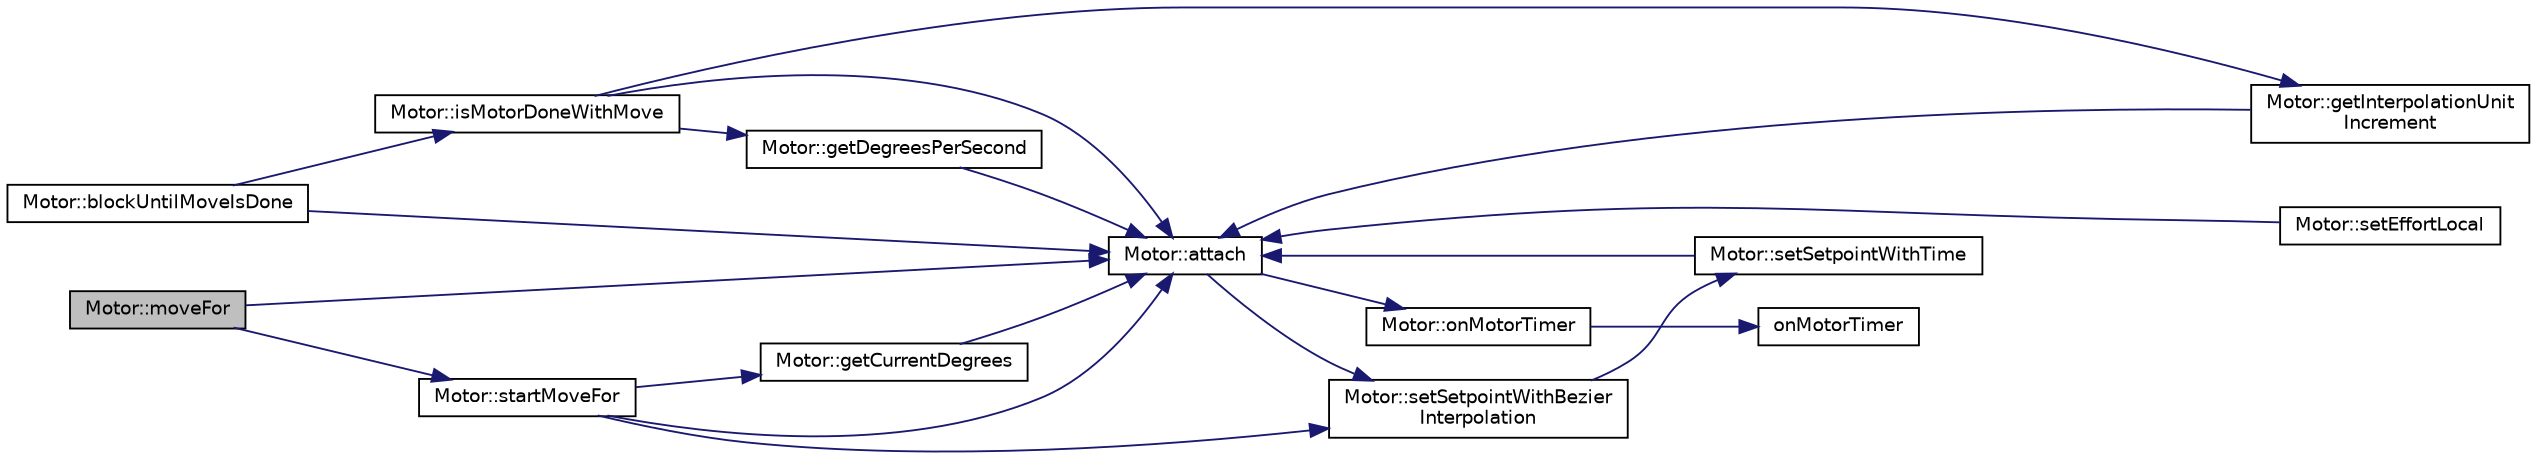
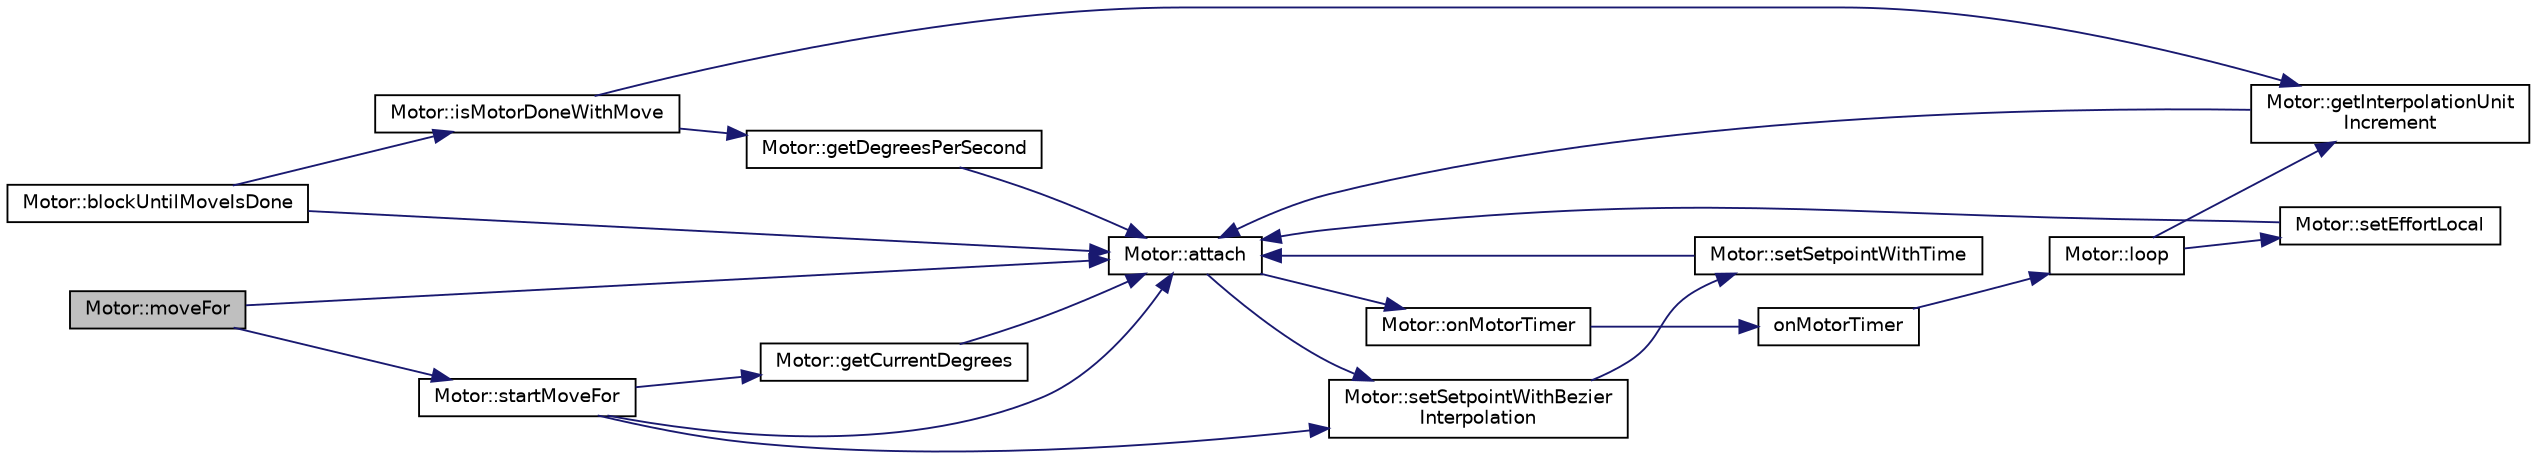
edge "Motor::isMotorDoneWithMove" -> "Motor::attach": removed
node "Motor::loop": added
